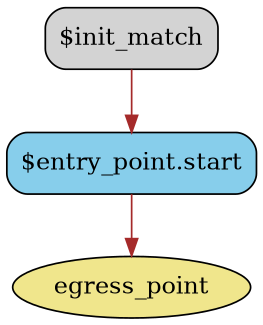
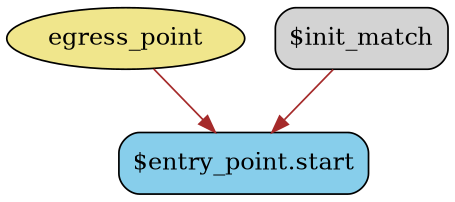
edge "$entry_point.start" -> "egress_point": reversed
